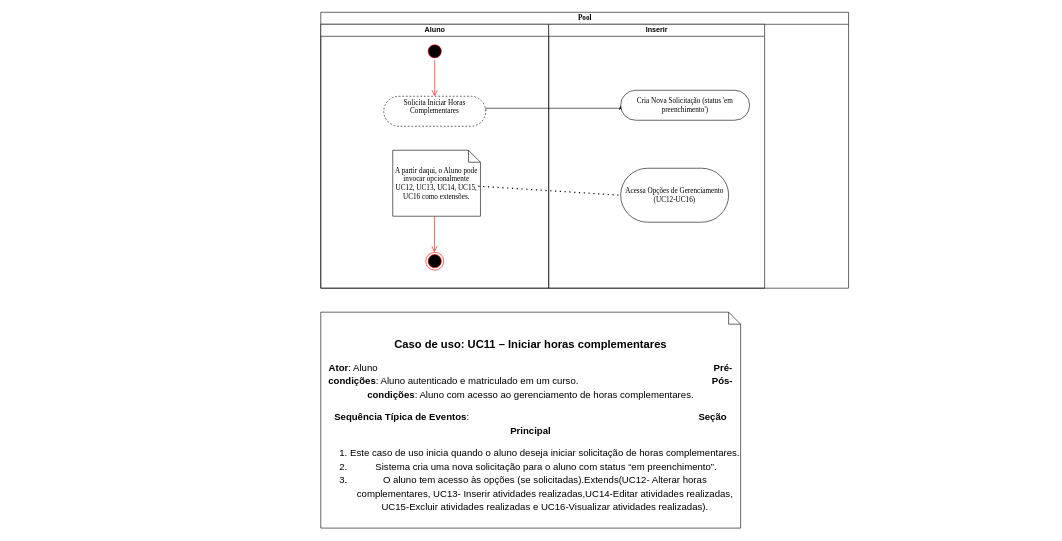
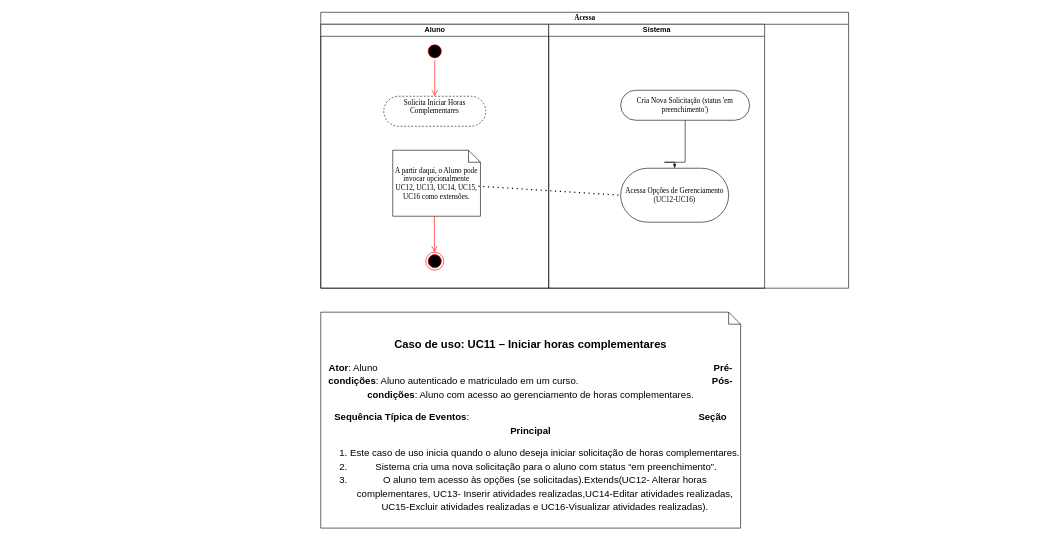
node "Pool": label "Pool" -> "Acessa"
node "Inserir": label "Inserir" -> "Sistema"
edge "Solicita Iniciar Horas Complementares" -> "Cria Nova Solicitação (status 'em preenchimento')": removed
edge "Cria Nova Solicitação (status 'em preenchimento')" -> "Acessa Opções de Gerenciamento (UC12-UC16)": added
